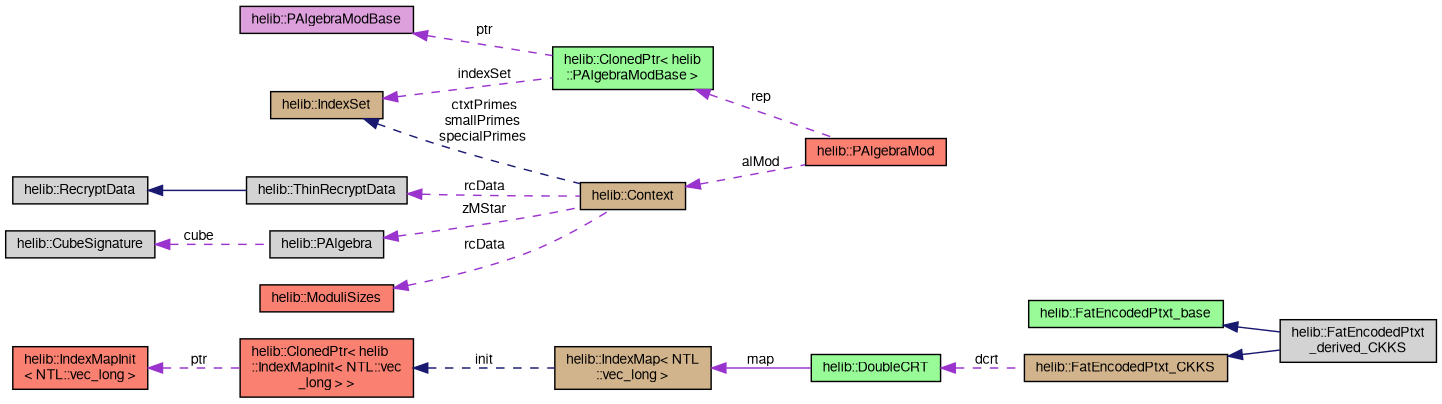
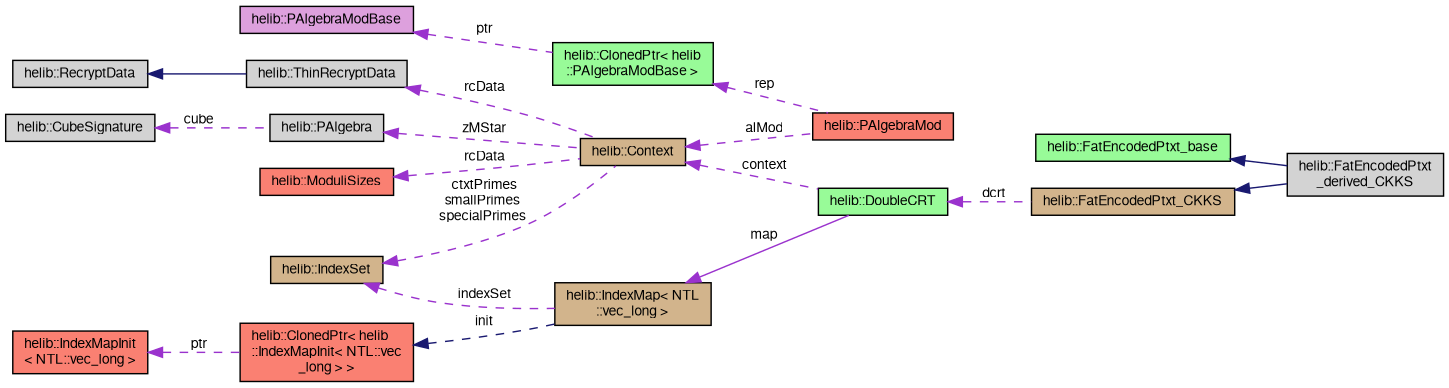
edge "helib::ClonedPtr< helib ::PAlgebraModBase >" -> "helib::IndexSet": now "helib::IndexMap< NTL ::vec_long >" -> "helib::IndexSet"
edge "helib::Context" -> "helib::IndexSet": color midnightblue -> darkorchid3
edge "helib::DoubleCRT" -> "helib::Context": added, label "context"
